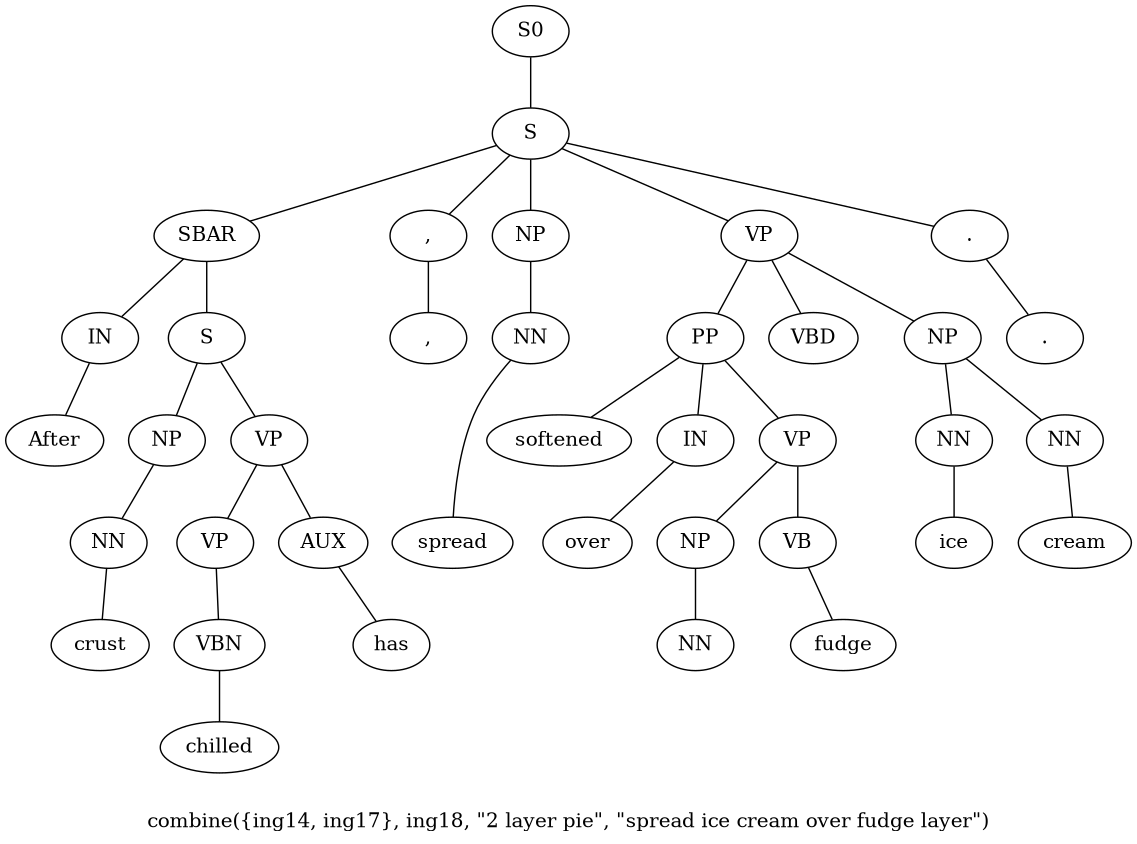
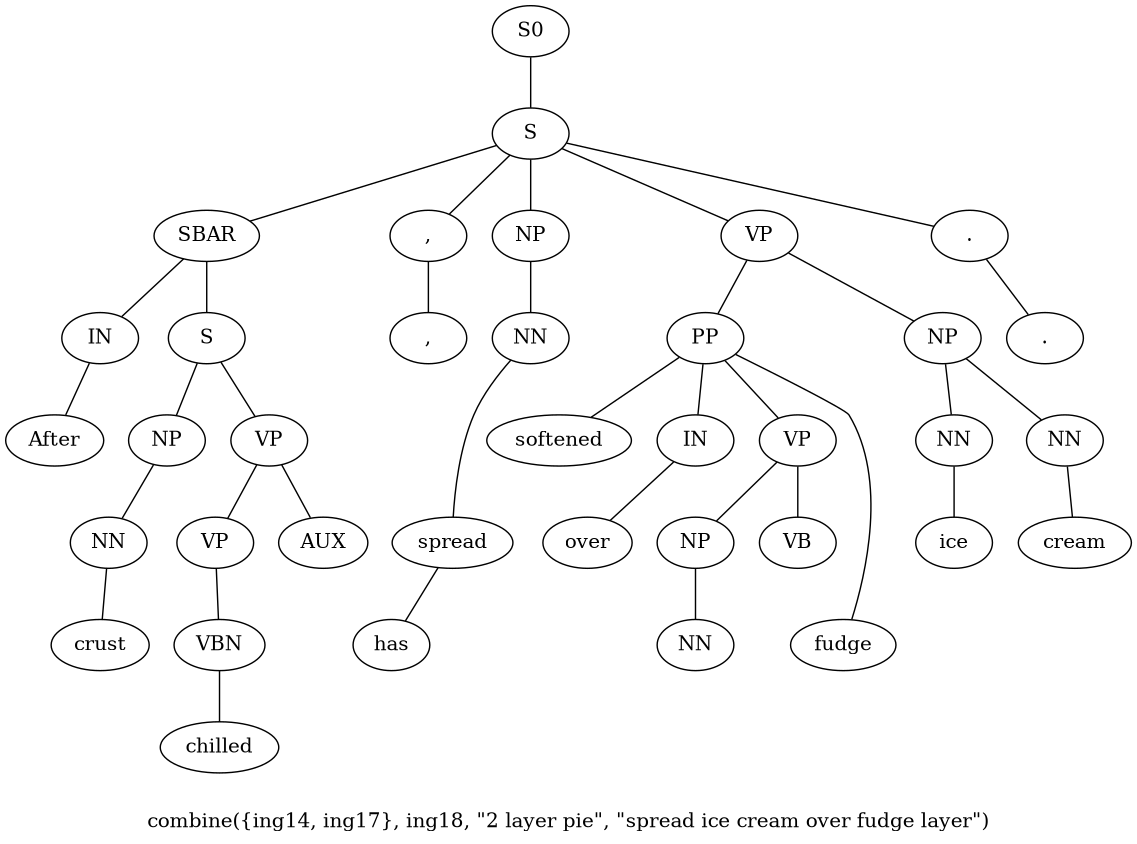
node "VBD": removed
edge "AUX" -- "has": now "spread" -- "has"
edge "VB" -- "fudge": now "PP" -- "fudge"
